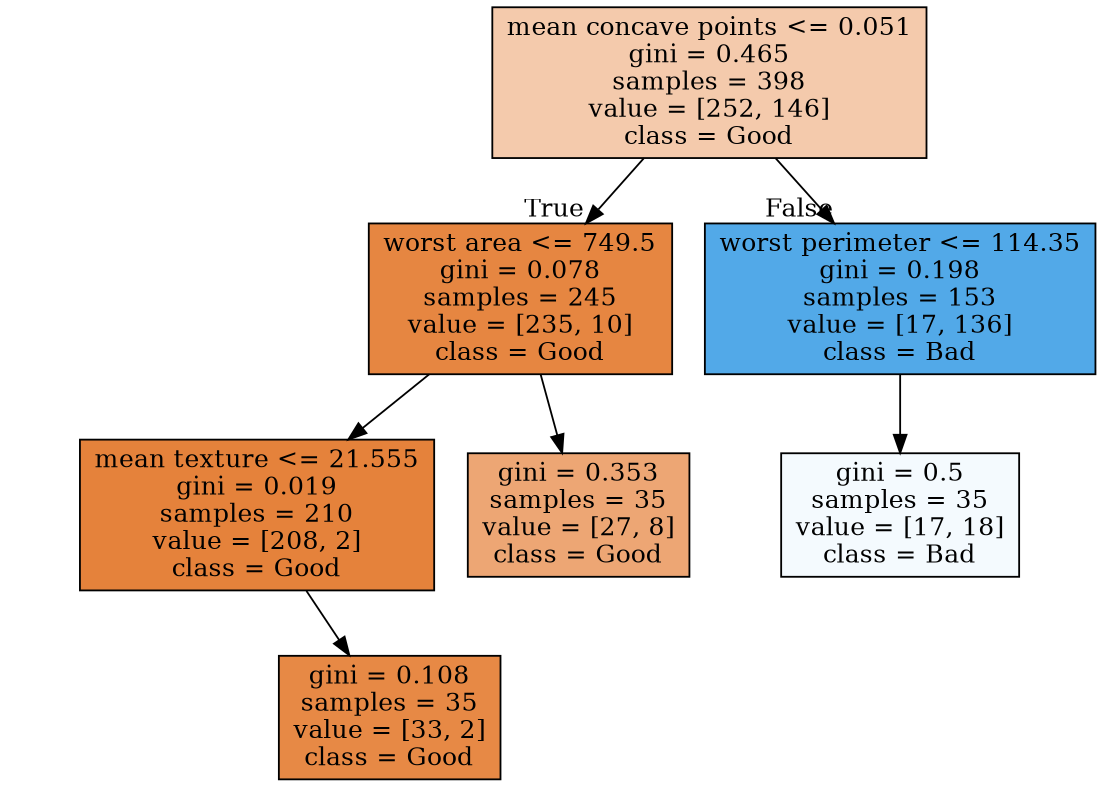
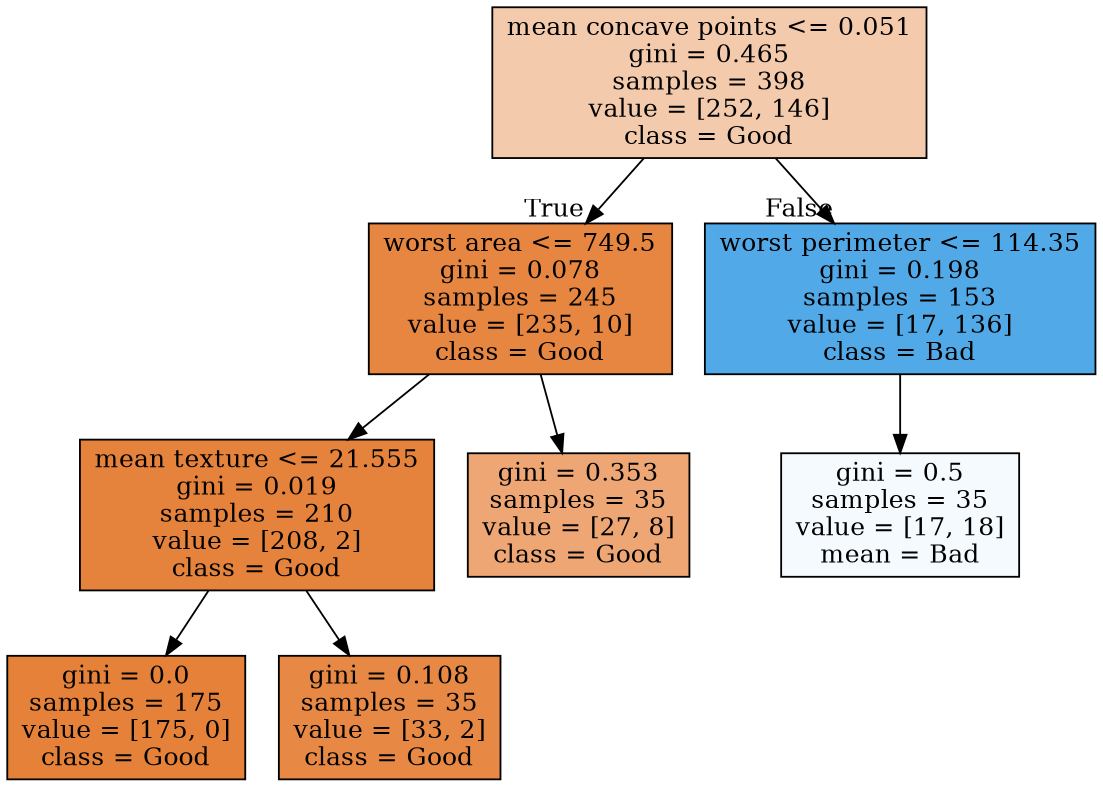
node "gini = 0.5 samples = 35 value = [17, 18] class = Bad": label "gini = 0.5 samples = 35 value = [17, 18] class = Bad" -> "gini = 0.5 samples = 35 value = [17, 18] mean = Bad"
node "gini = 0.0 samples = 175 value = [175, 0] class = Good": added
